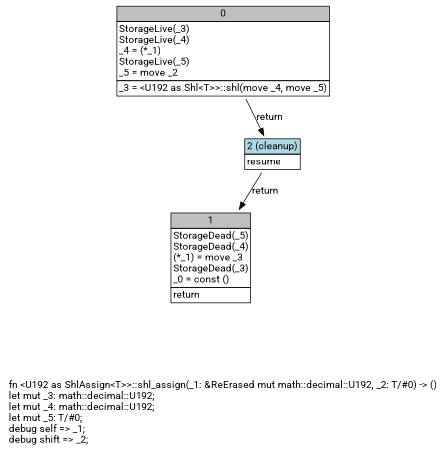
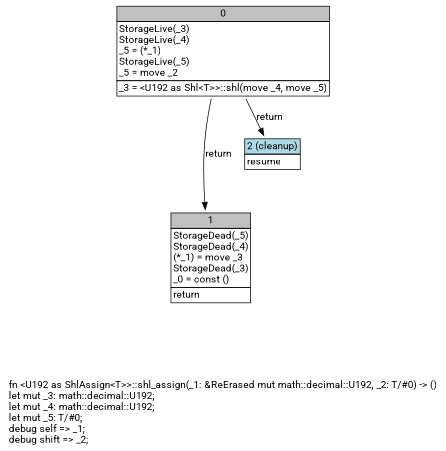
node "0": text "_4 = (*_1)" -> "_5 = (*_1)"
edge "2 (cleanup)" -> "1": now "0" -> "1"
